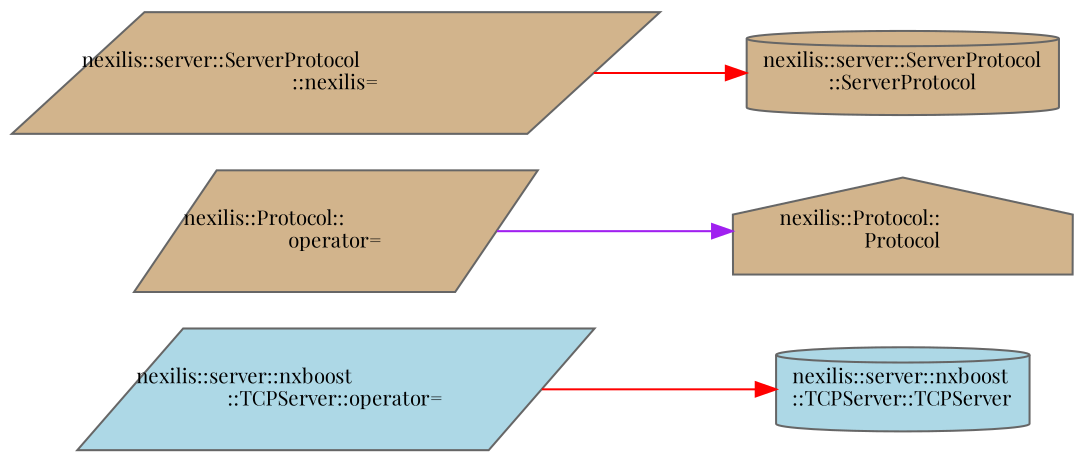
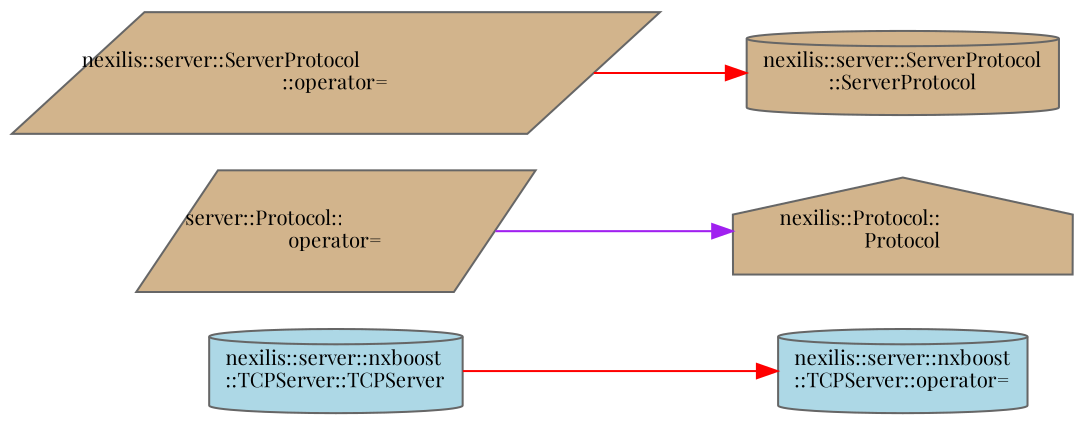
node "nexilis::server::ServerProtocol ::nexilis=": label "nexilis::server::ServerProtocol ::nexilis=" -> "nexilis::server::ServerProtocol ::operator="
node "nexilis::Protocol:: operator=": label "nexilis::Protocol:: operator=" -> "server::Protocol:: operator="
node "nexilis::server::nxboost ::TCPServer::operator=": shape parallelogram -> cylinder
edge "nexilis::server::nxboost ::TCPServer::operator=" -> "nexilis::server::nxboost ::TCPServer::TCPServer": reversed
